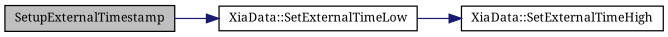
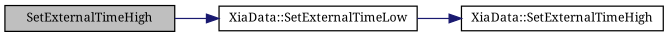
node "SetupExternalTimestamp": label "SetupExternalTimestamp" -> "SetExternalTimeHigh"
